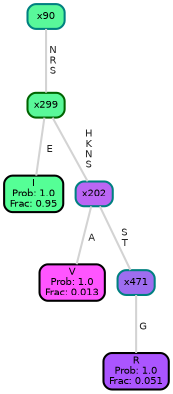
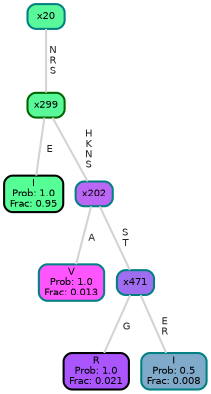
node "x90": label "x90" -> "x20"
node "V Prob: 1.0 Frac: 0.013": color black -> teal
node "R Prob: 1.0 Frac: 0.051": label "R Prob: 1.0 Frac: 0.051" -> "R Prob: 1.0 Frac: 0.021"
node "I Prob: 0.5 Frac: 0.008": added
